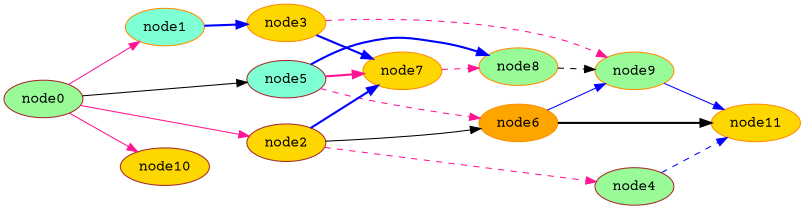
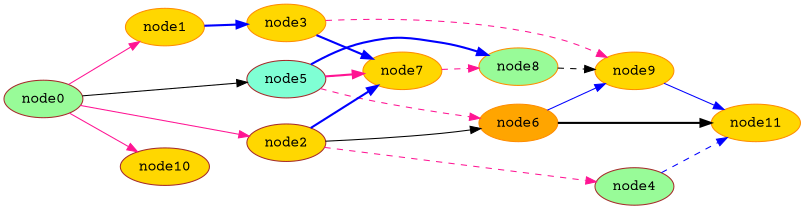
node "node1": fillcolor aquamarine -> gold
node "node9": fillcolor palegreen -> gold
